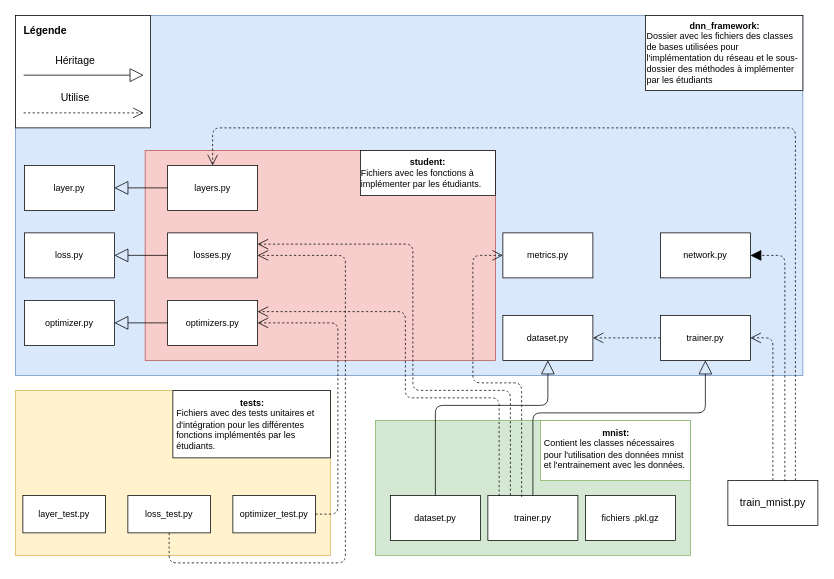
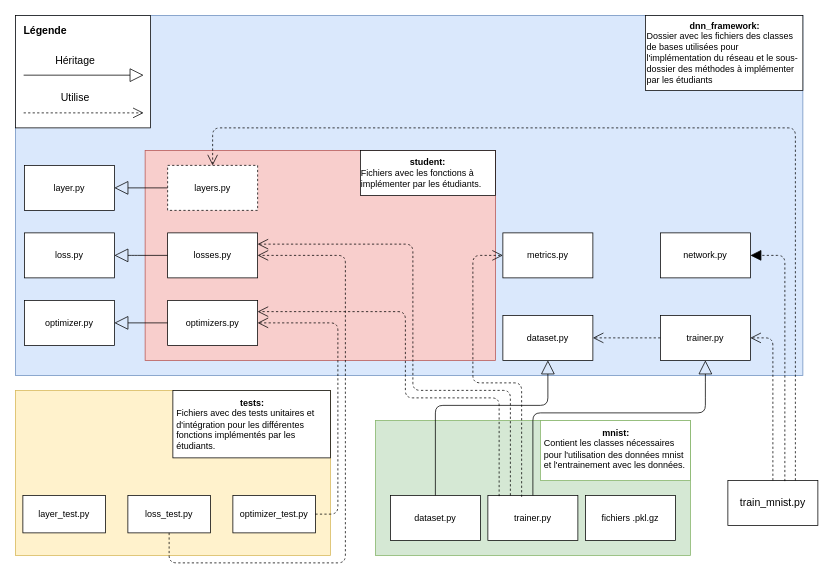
node "layers.py": style solid -> dashed
